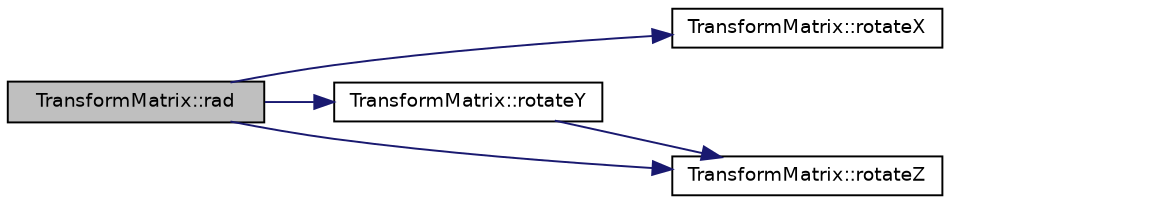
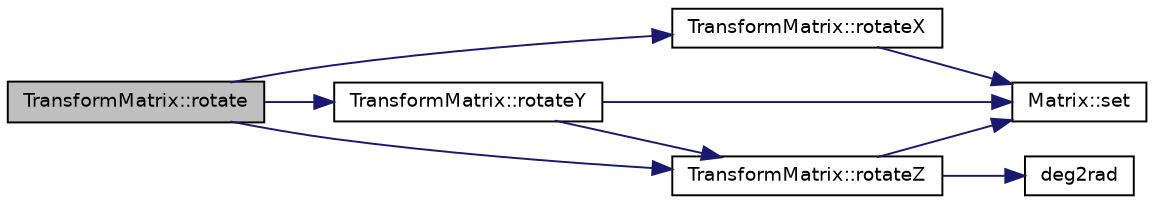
node "TransformMatrix::rad": label "TransformMatrix::rad" -> "TransformMatrix::rotate"
node "Matrix::set": added
node "deg2rad": added
